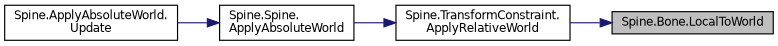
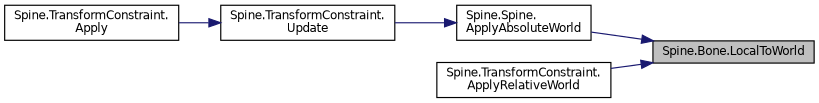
node "Spine.ApplyAbsoluteWorld. Update": label "Spine.ApplyAbsoluteWorld. Update" -> "Spine.TransformConstraint. Update"
node "Spine.TransformConstraint. Apply": added
edge "Spine.Spine. ApplyAbsoluteWorld" -> "Spine.TransformConstraint. ApplyRelativeWorld": now "Spine.Spine. ApplyAbsoluteWorld" -> "Spine.Bone.LocalToWorld"
